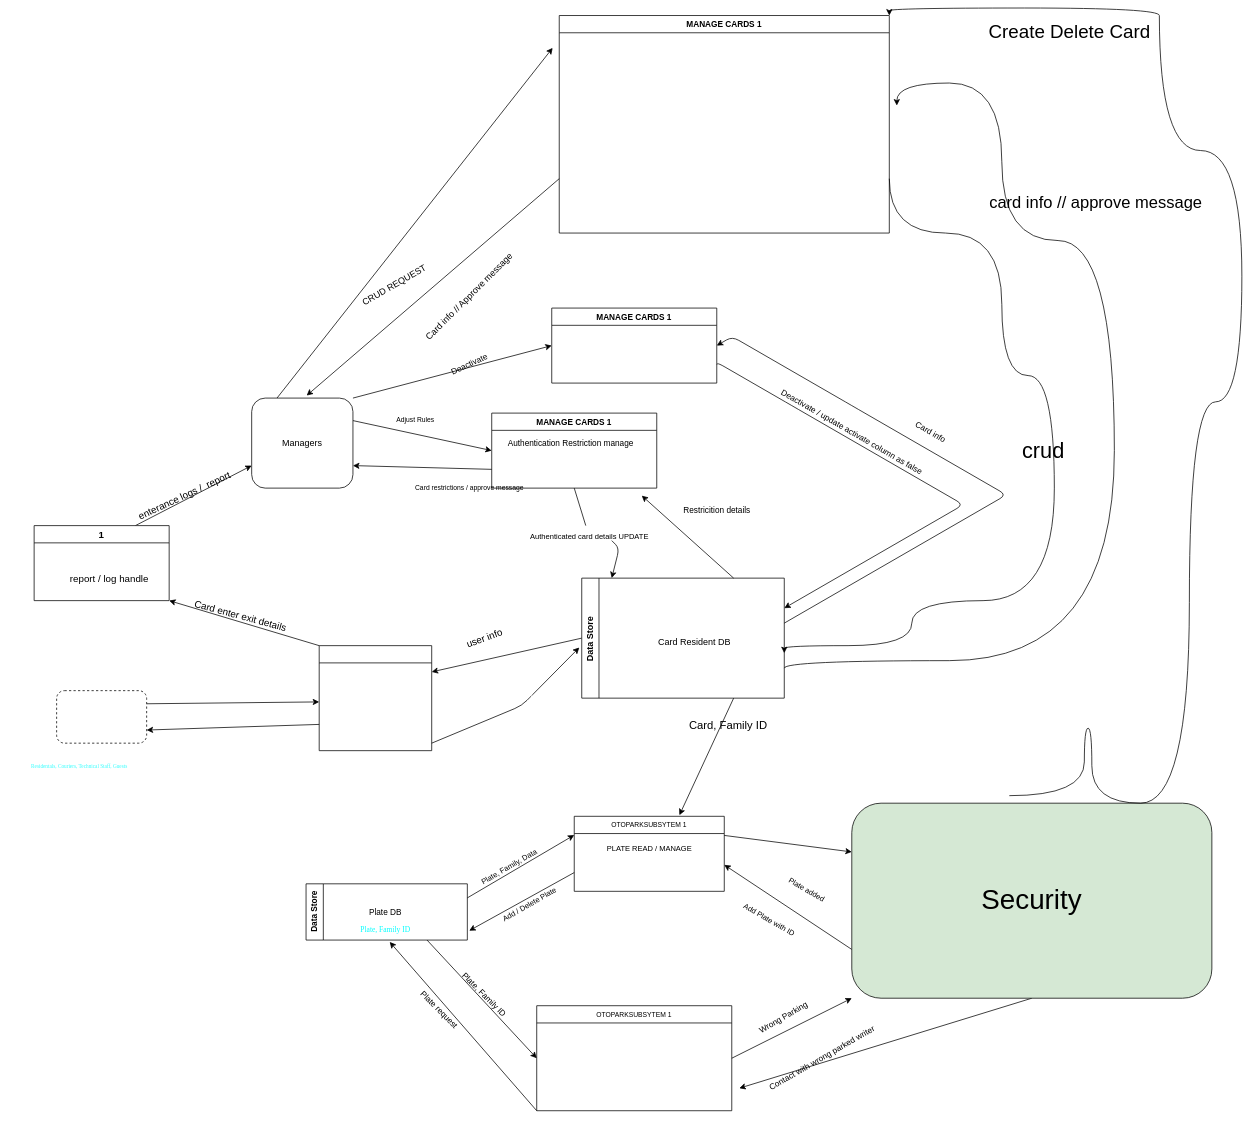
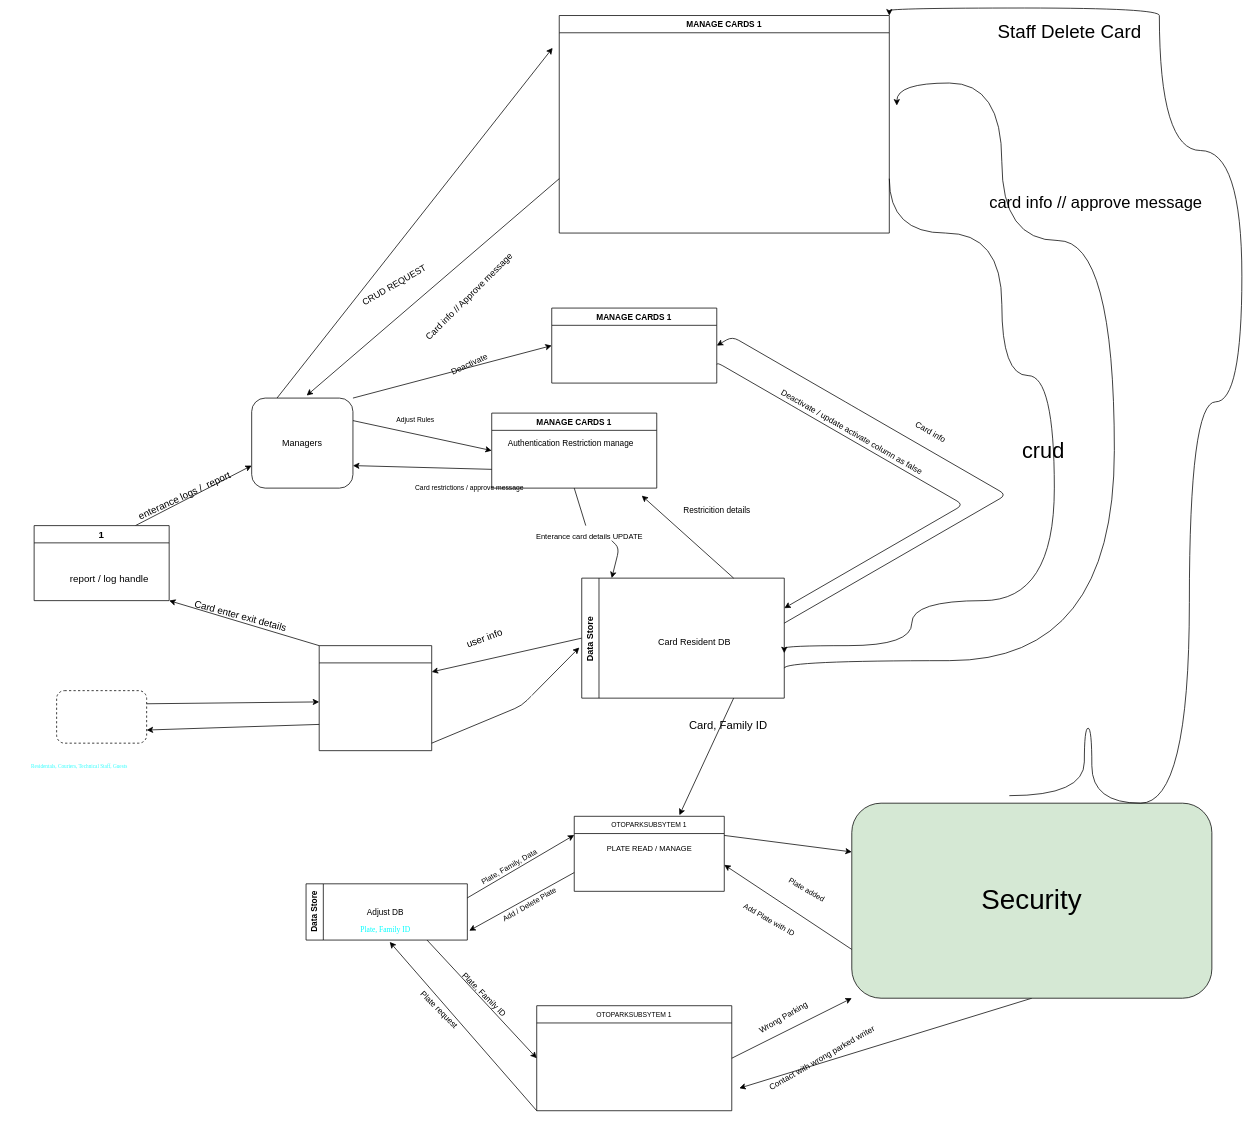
node "Create Delete Card": label "Create Delete Card" -> "Staff Delete Card"
node "Authenticated card details UPDATE": label "Authenticated card details UPDATE" -> "Enterance card details UPDATE"
node "Plate DB": label "Plate DB" -> "Adjust DB"
